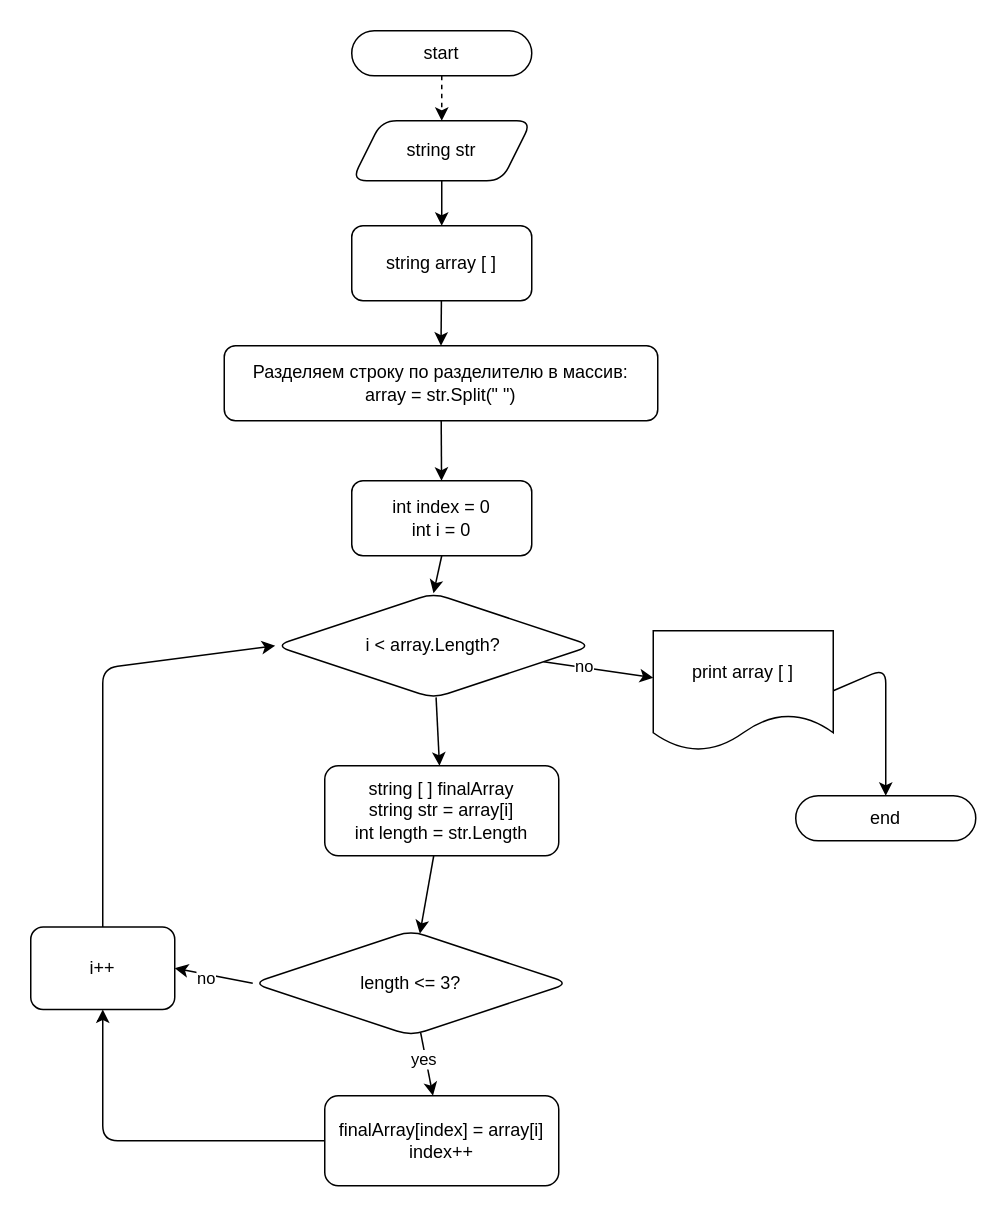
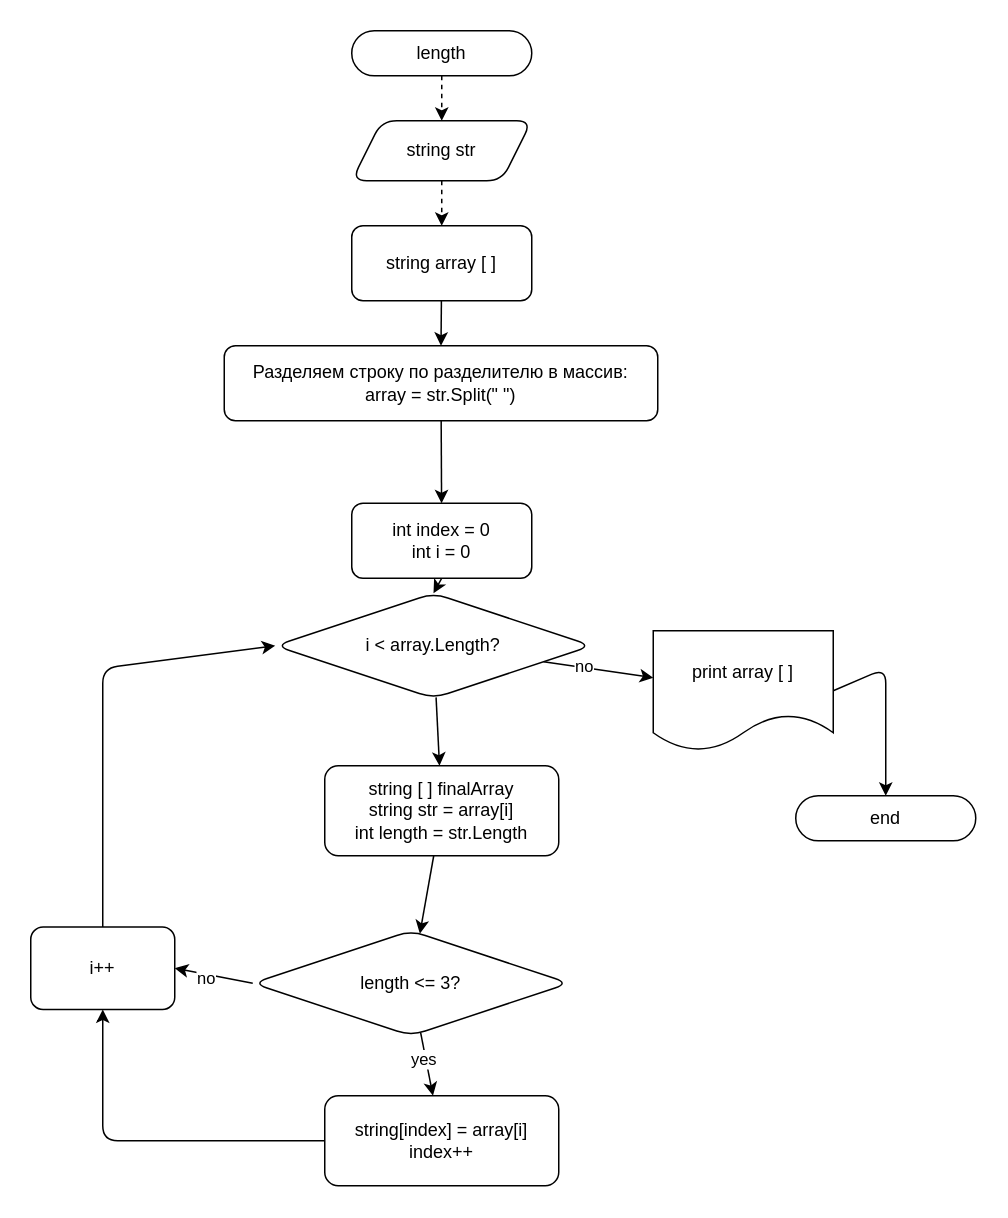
node "start": label "start" -> "length"
edge "string str" -> "string array [ ]": style solid -> dashed
node "int index = 0 int i = 0": moved (442, 518) -> (442, 541)
node "finalArray[index] = array[i] index++": label "finalArray[index] = array[i] index++" -> "string[index] = array[i] index++"
